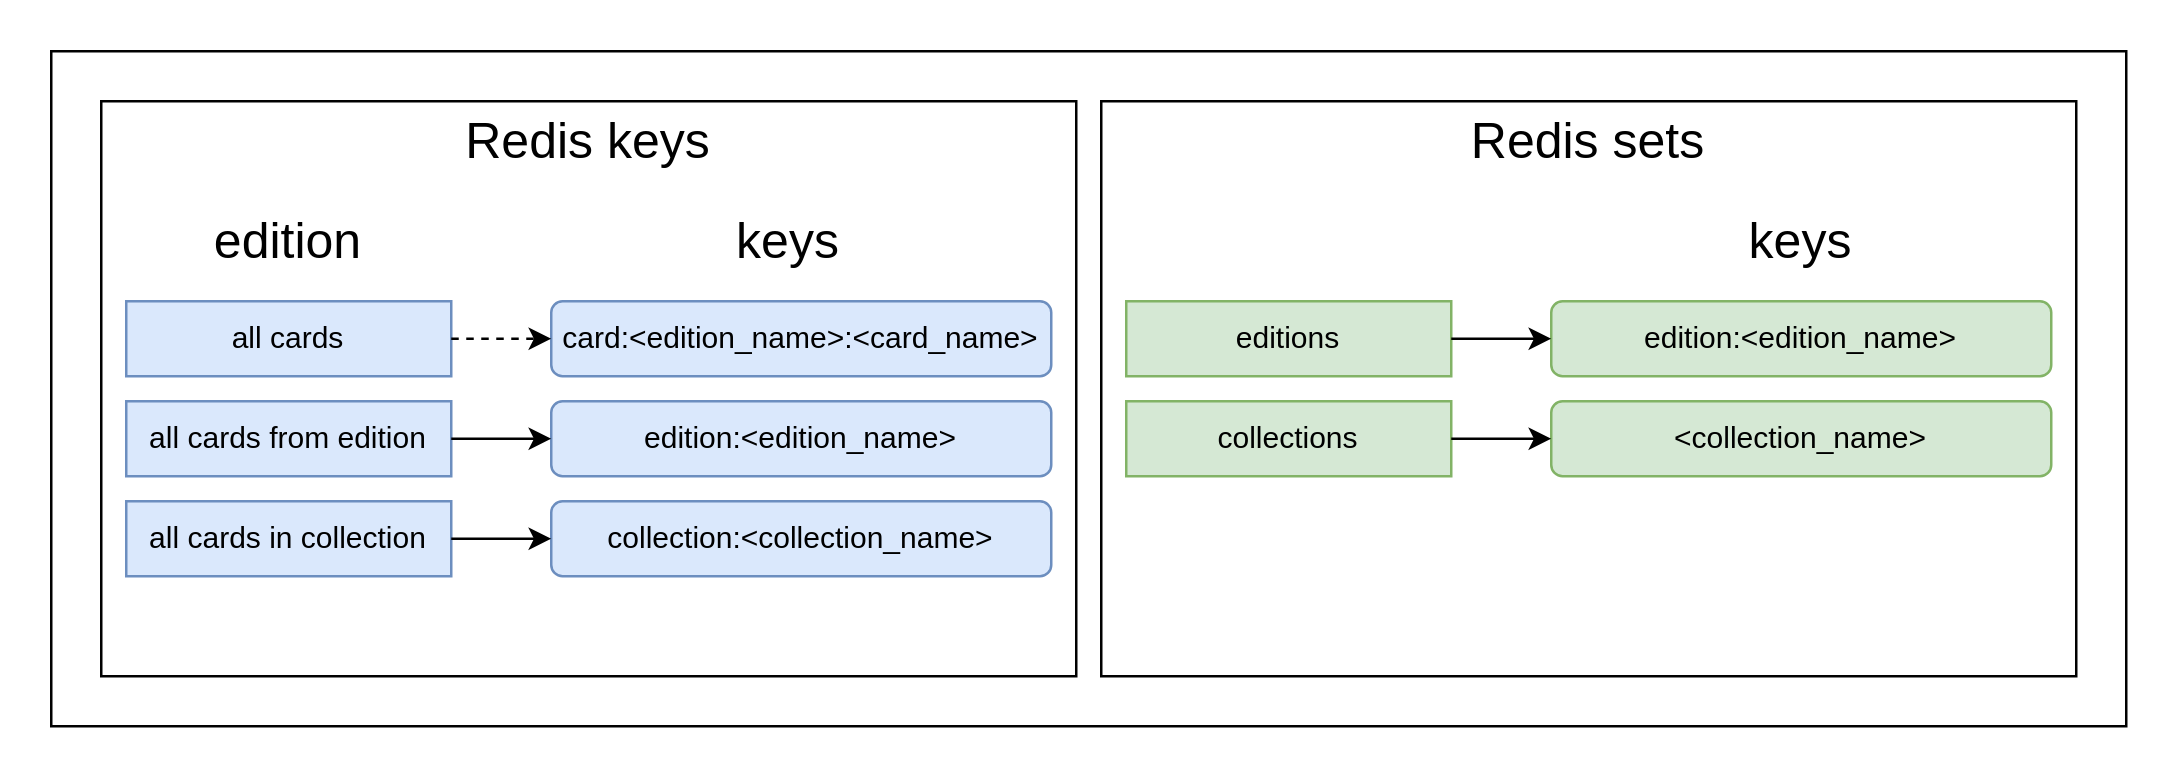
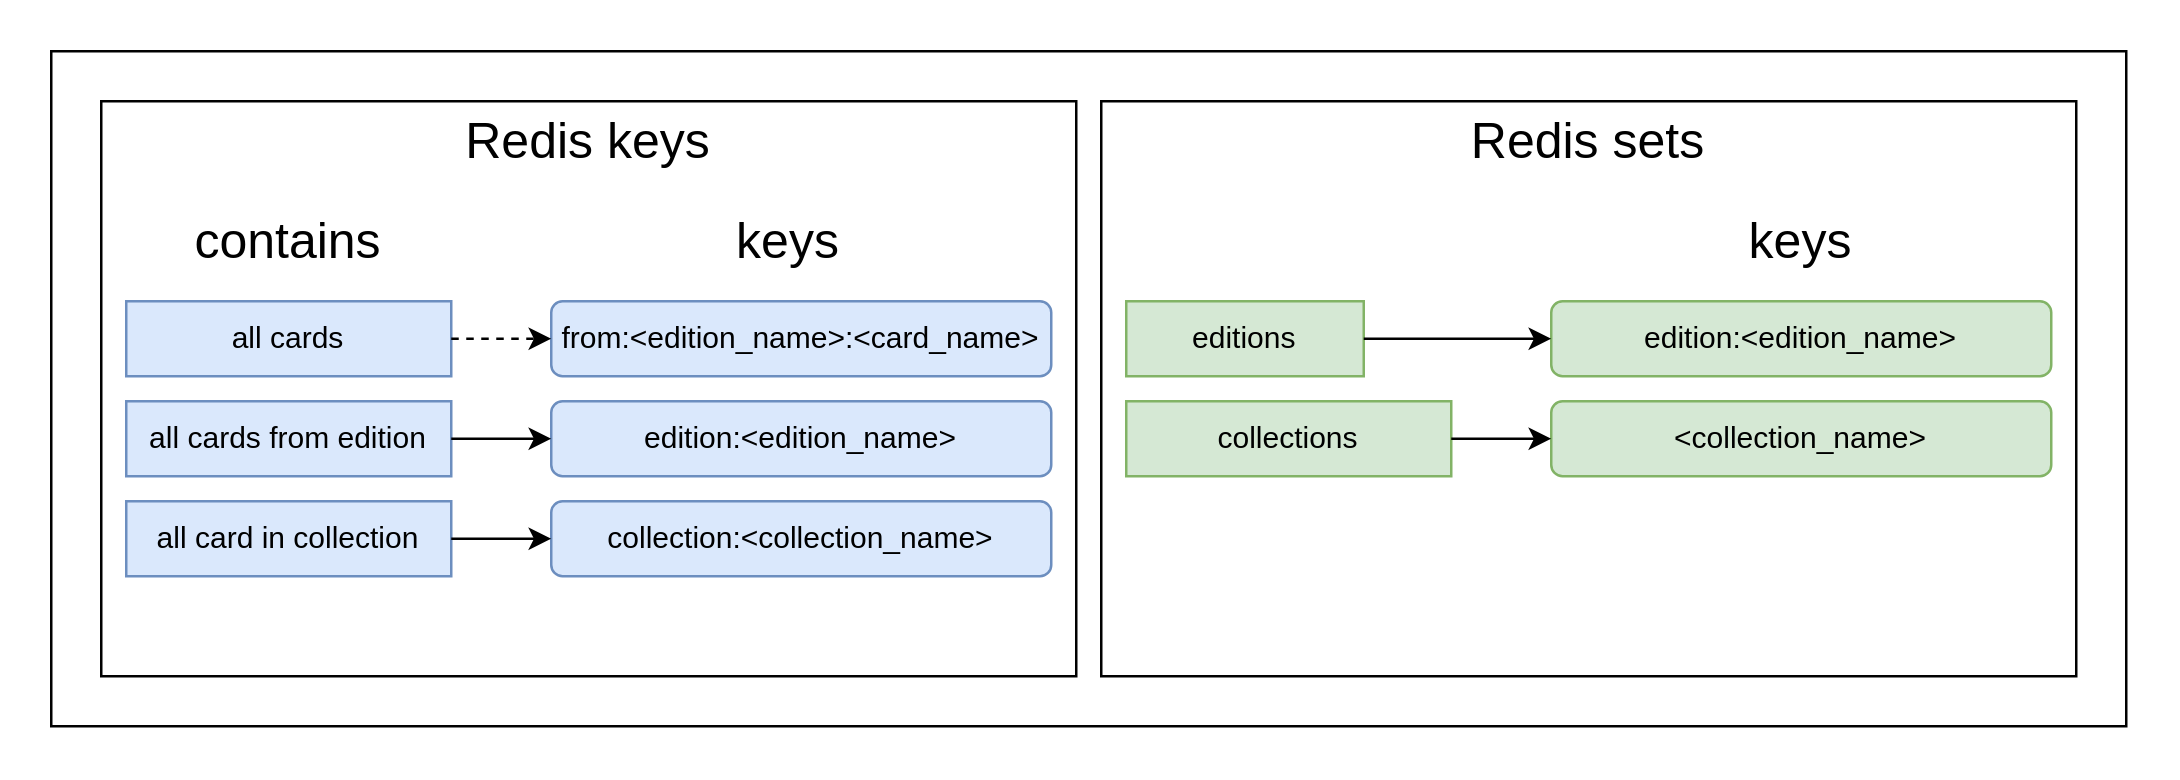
node "edition": label "edition" -> "contains"
node "card:<edition_name>:<card_name>": label "card:<edition_name>:<card_name>" -> "from:<edition_name>:<card_name>"
node "editions": size 325x75 -> 238x75
node "all cards in collection": label "all cards in collection" -> "all card in collection"
